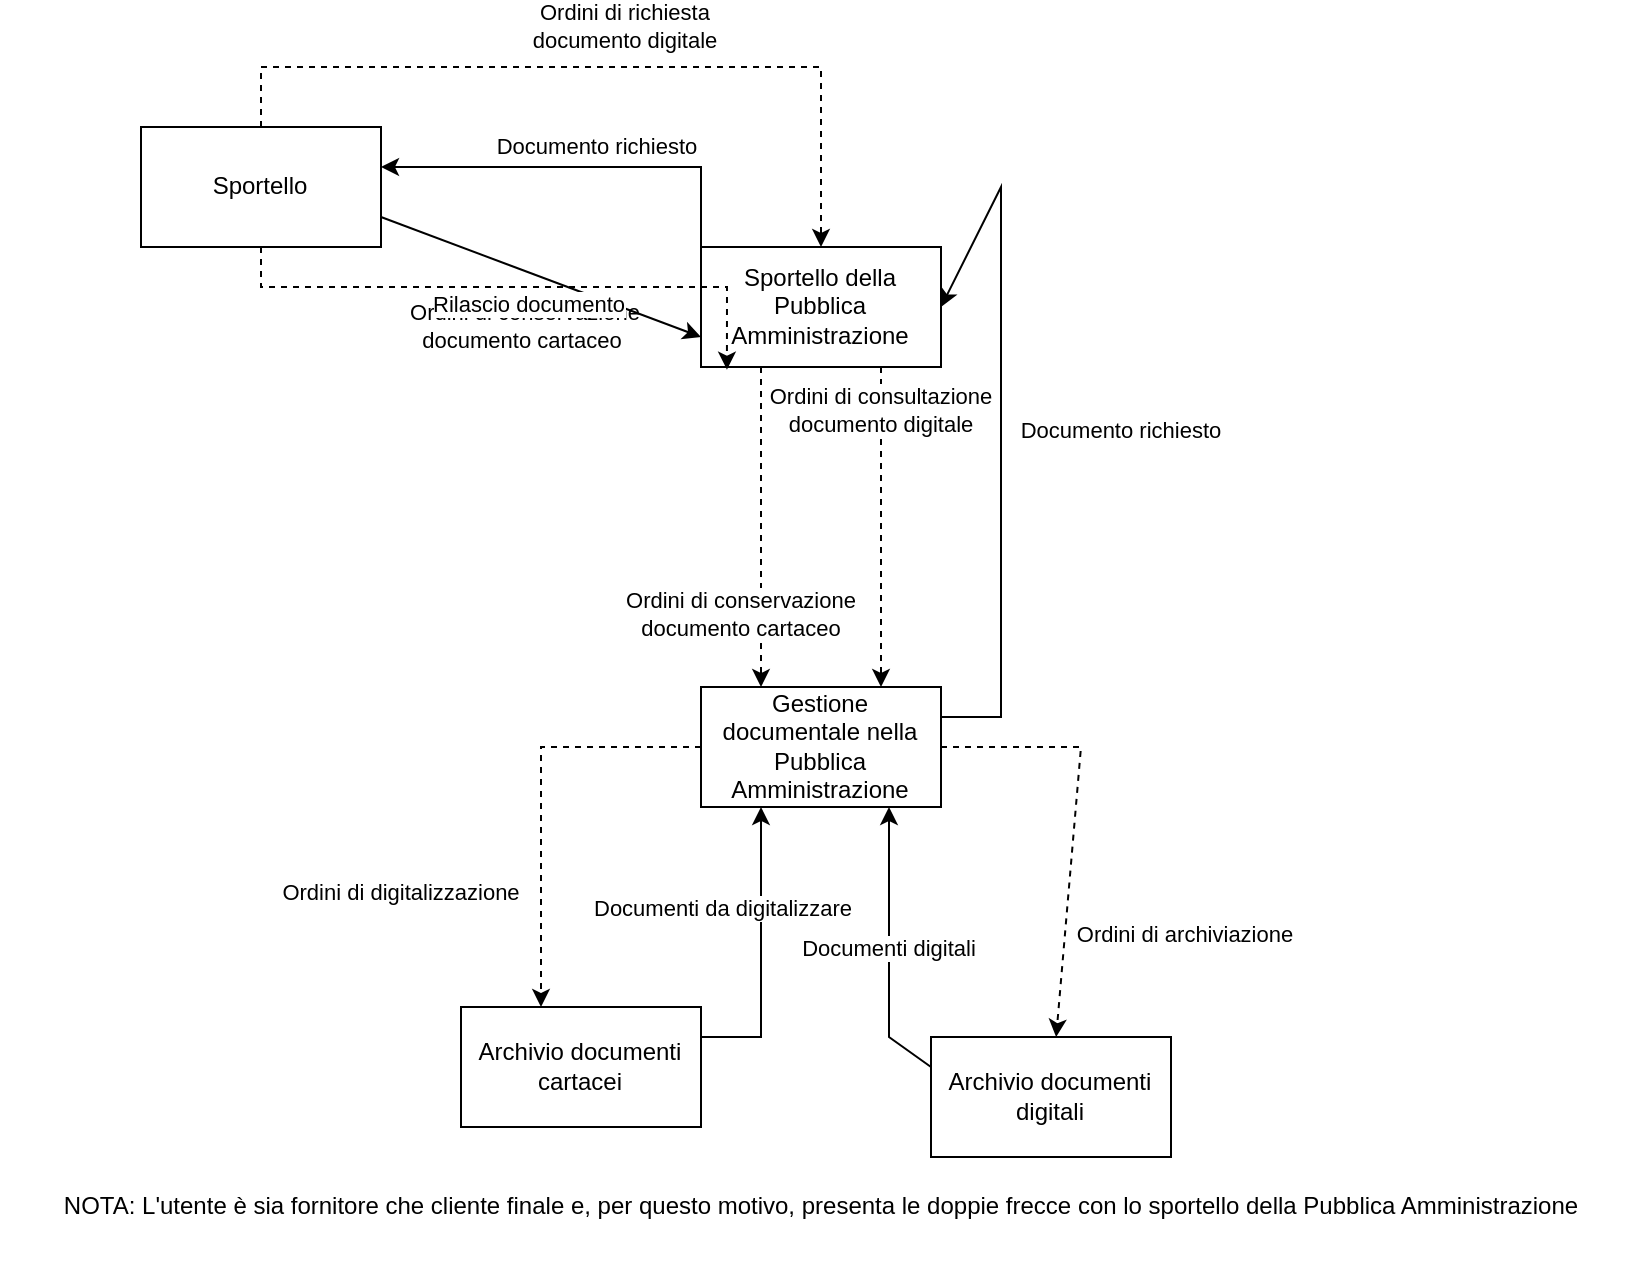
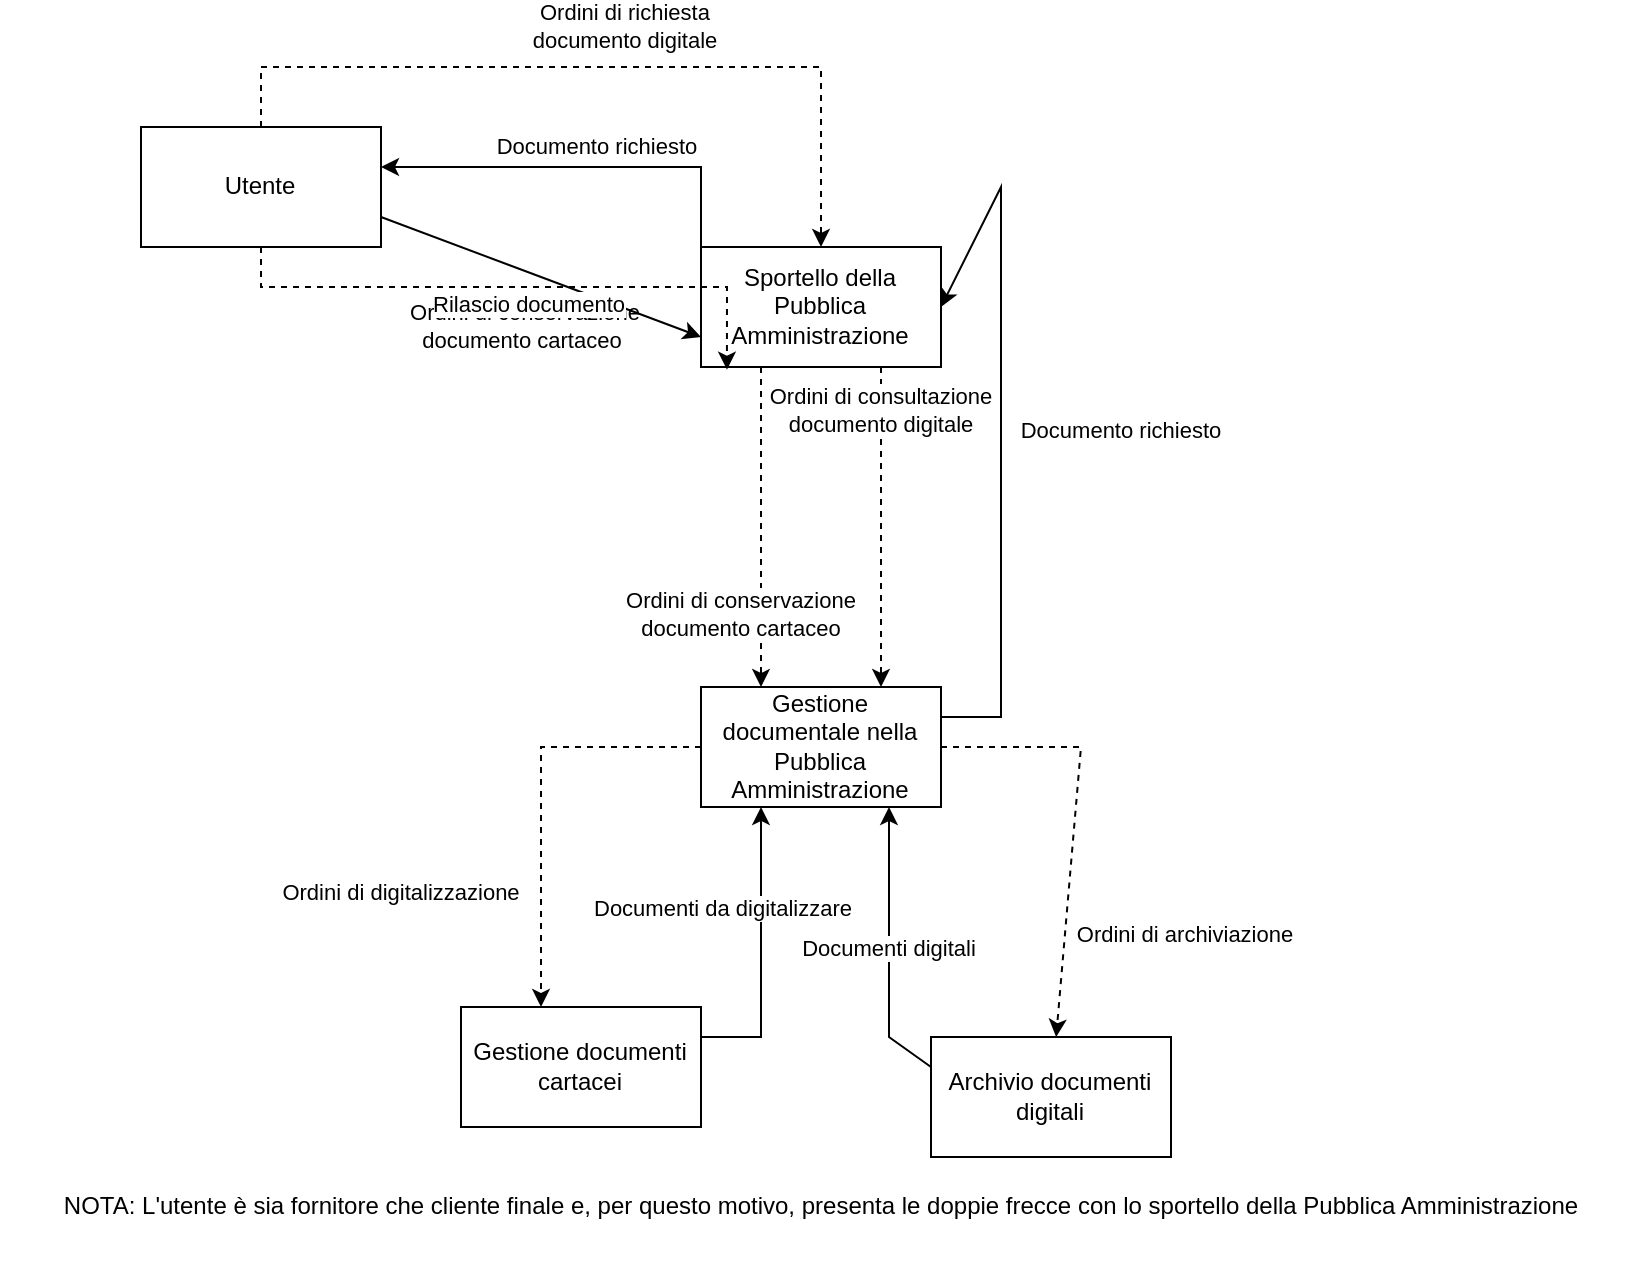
node "Sportello": label "Sportello" -> "Utente"
node "Archivio documenti cartacei": label "Archivio documenti cartacei" -> "Gestione documenti cartacei"
